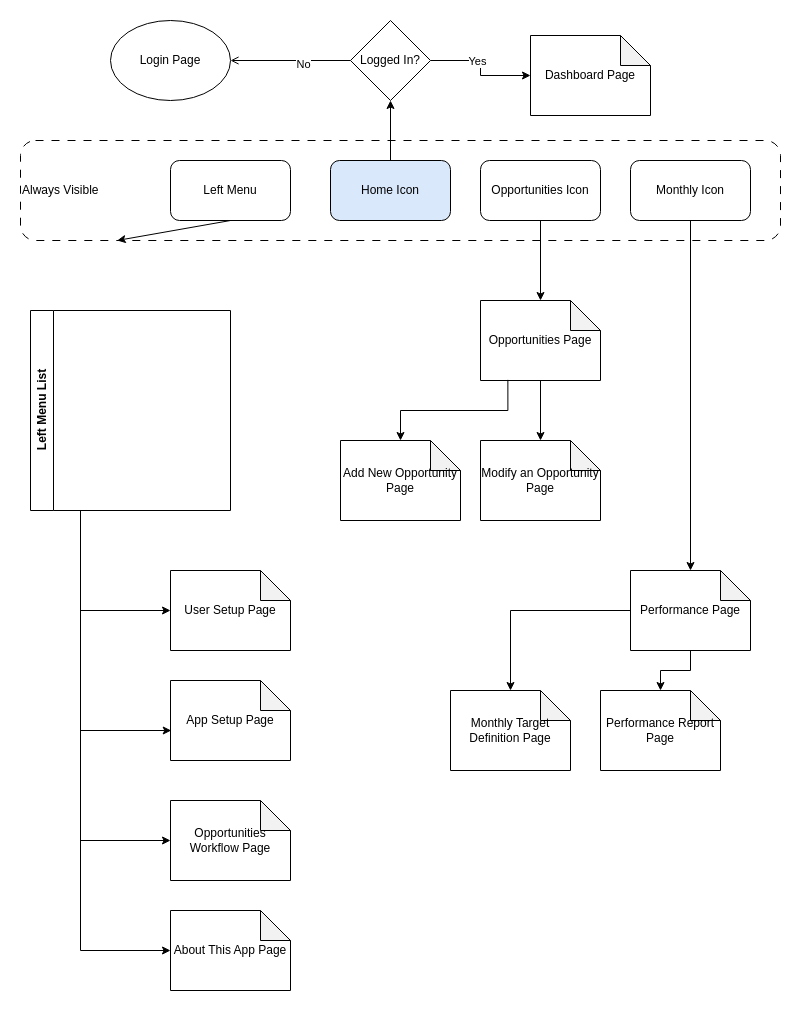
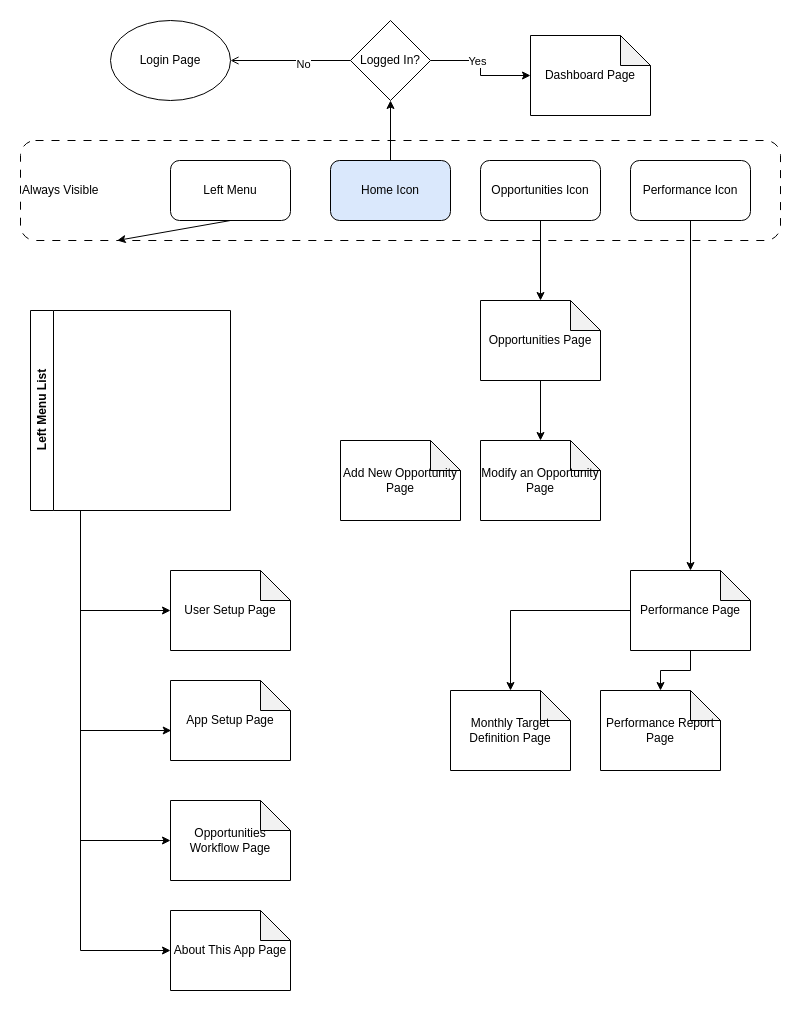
node "Monthly Icon": label "Monthly Icon" -> "Performance Icon"
edge "Opportunities Page" -> "Add New Opportunity Page": removed
